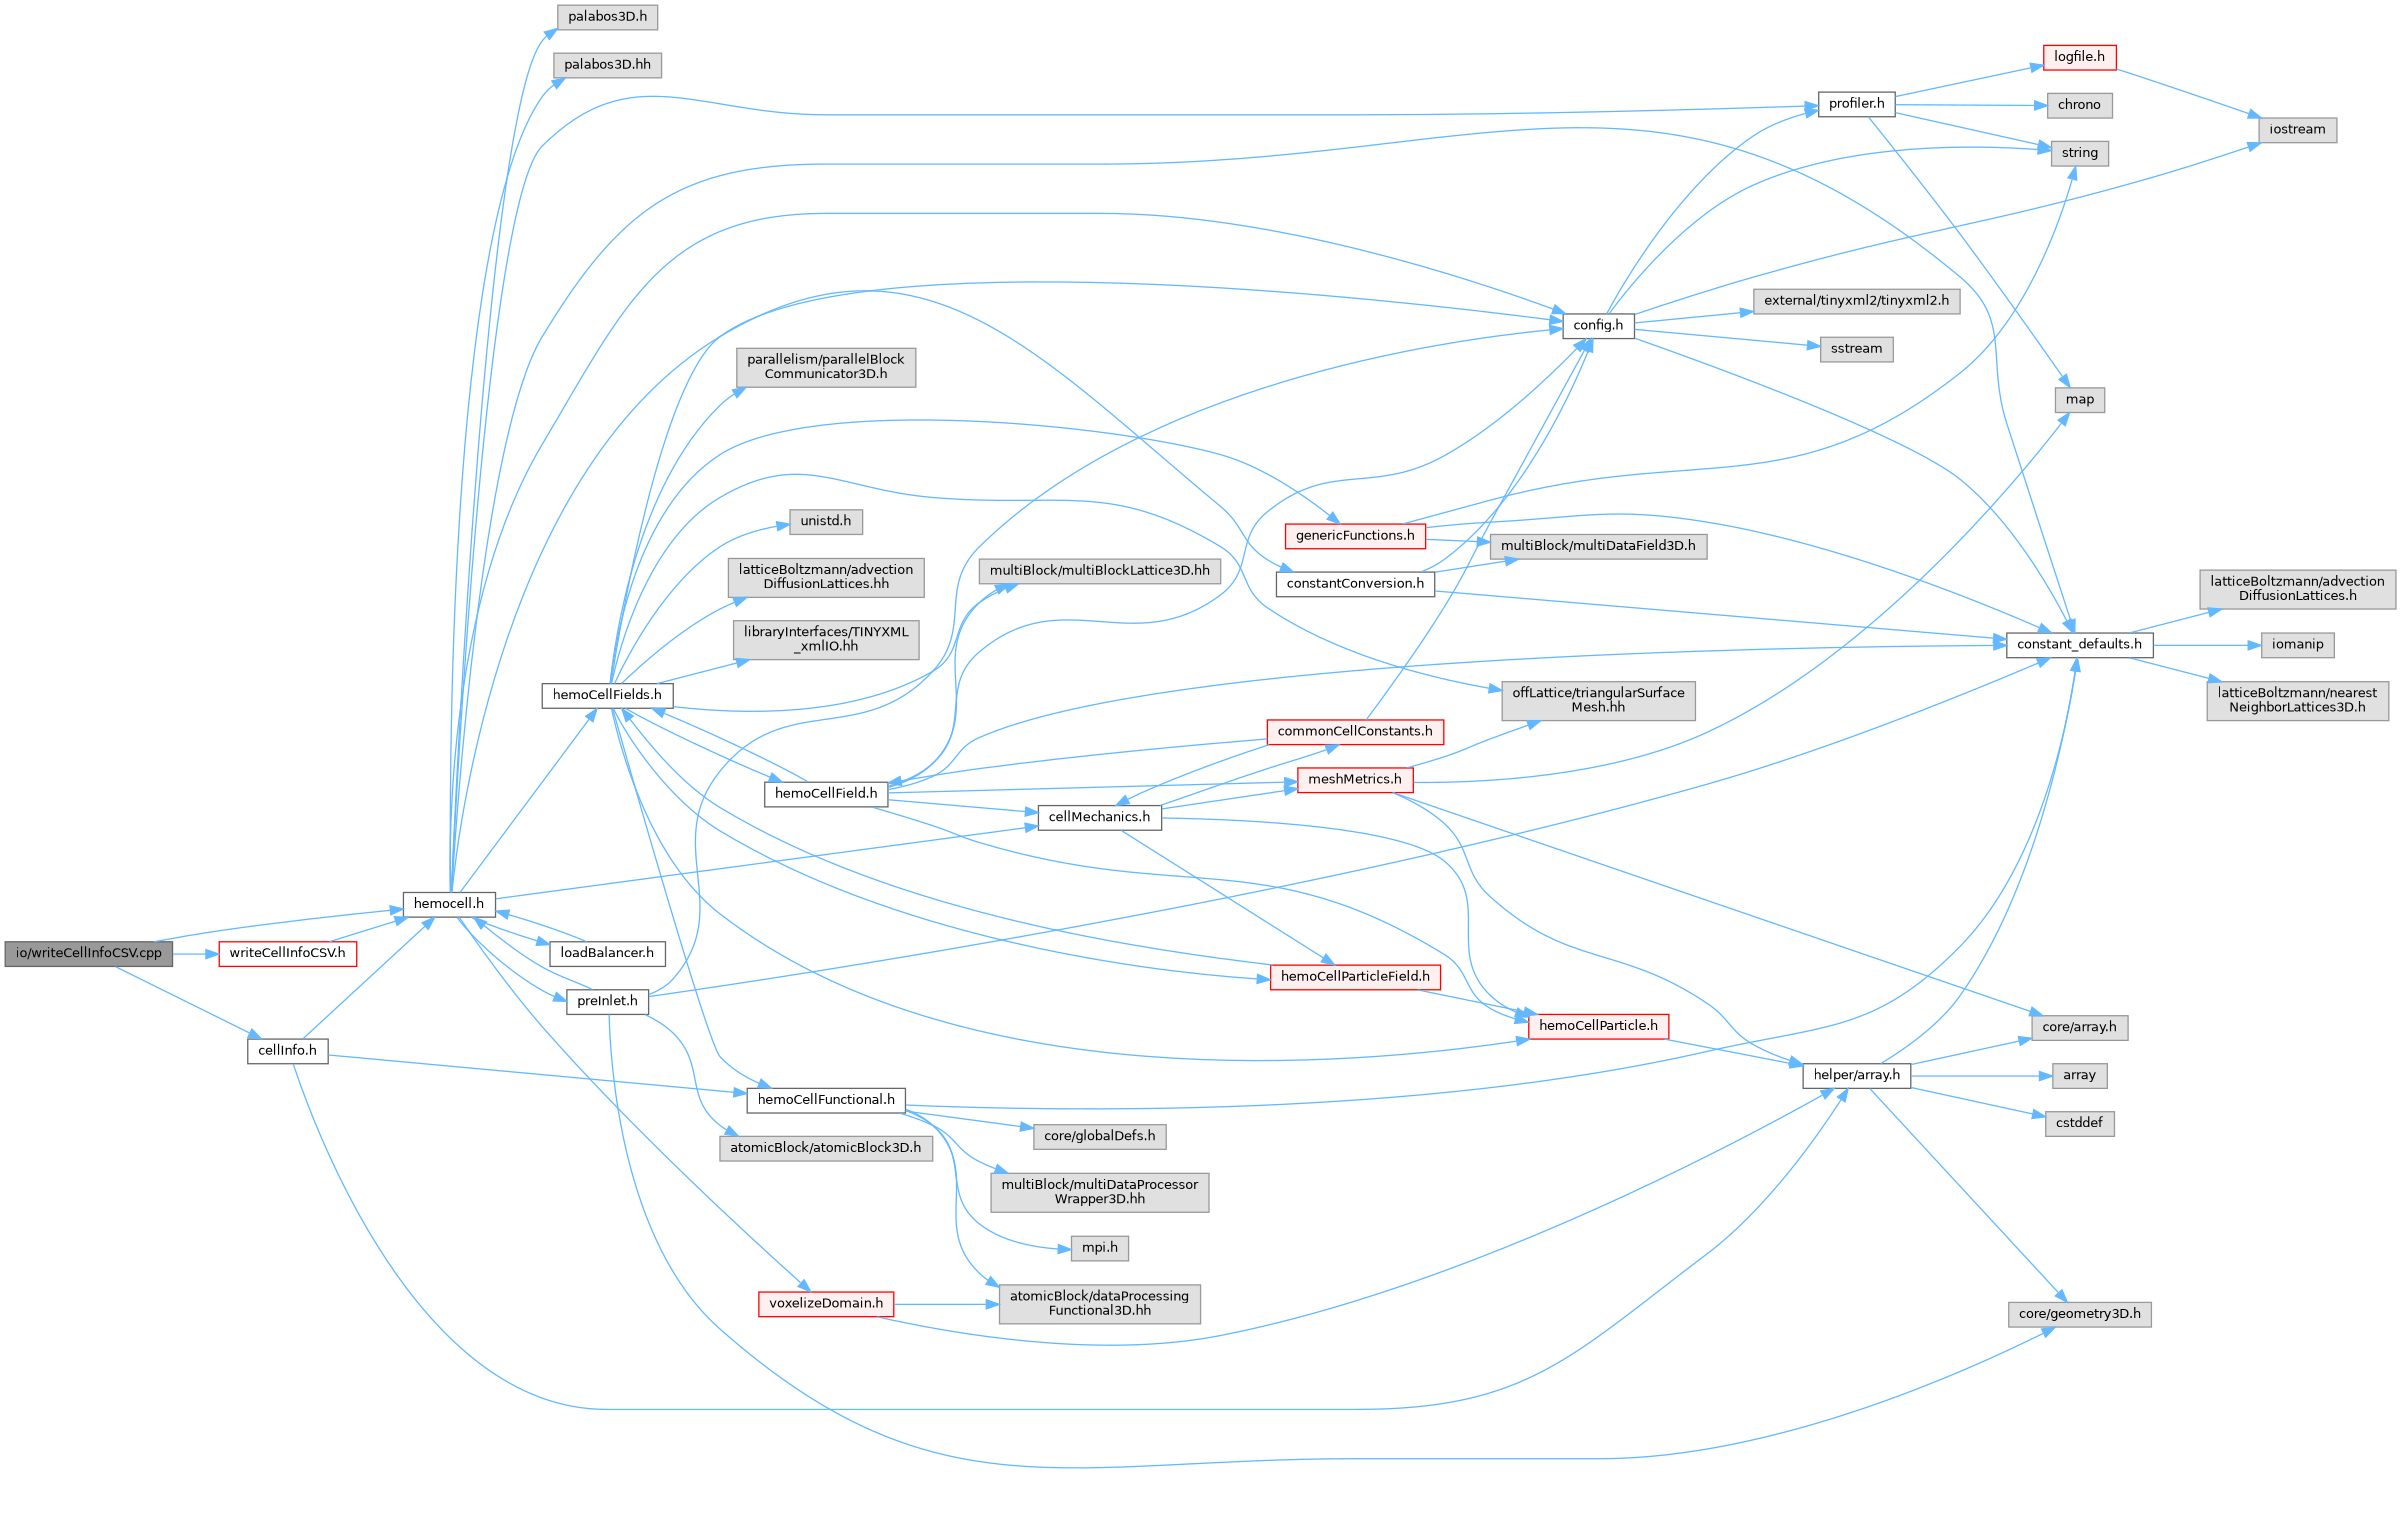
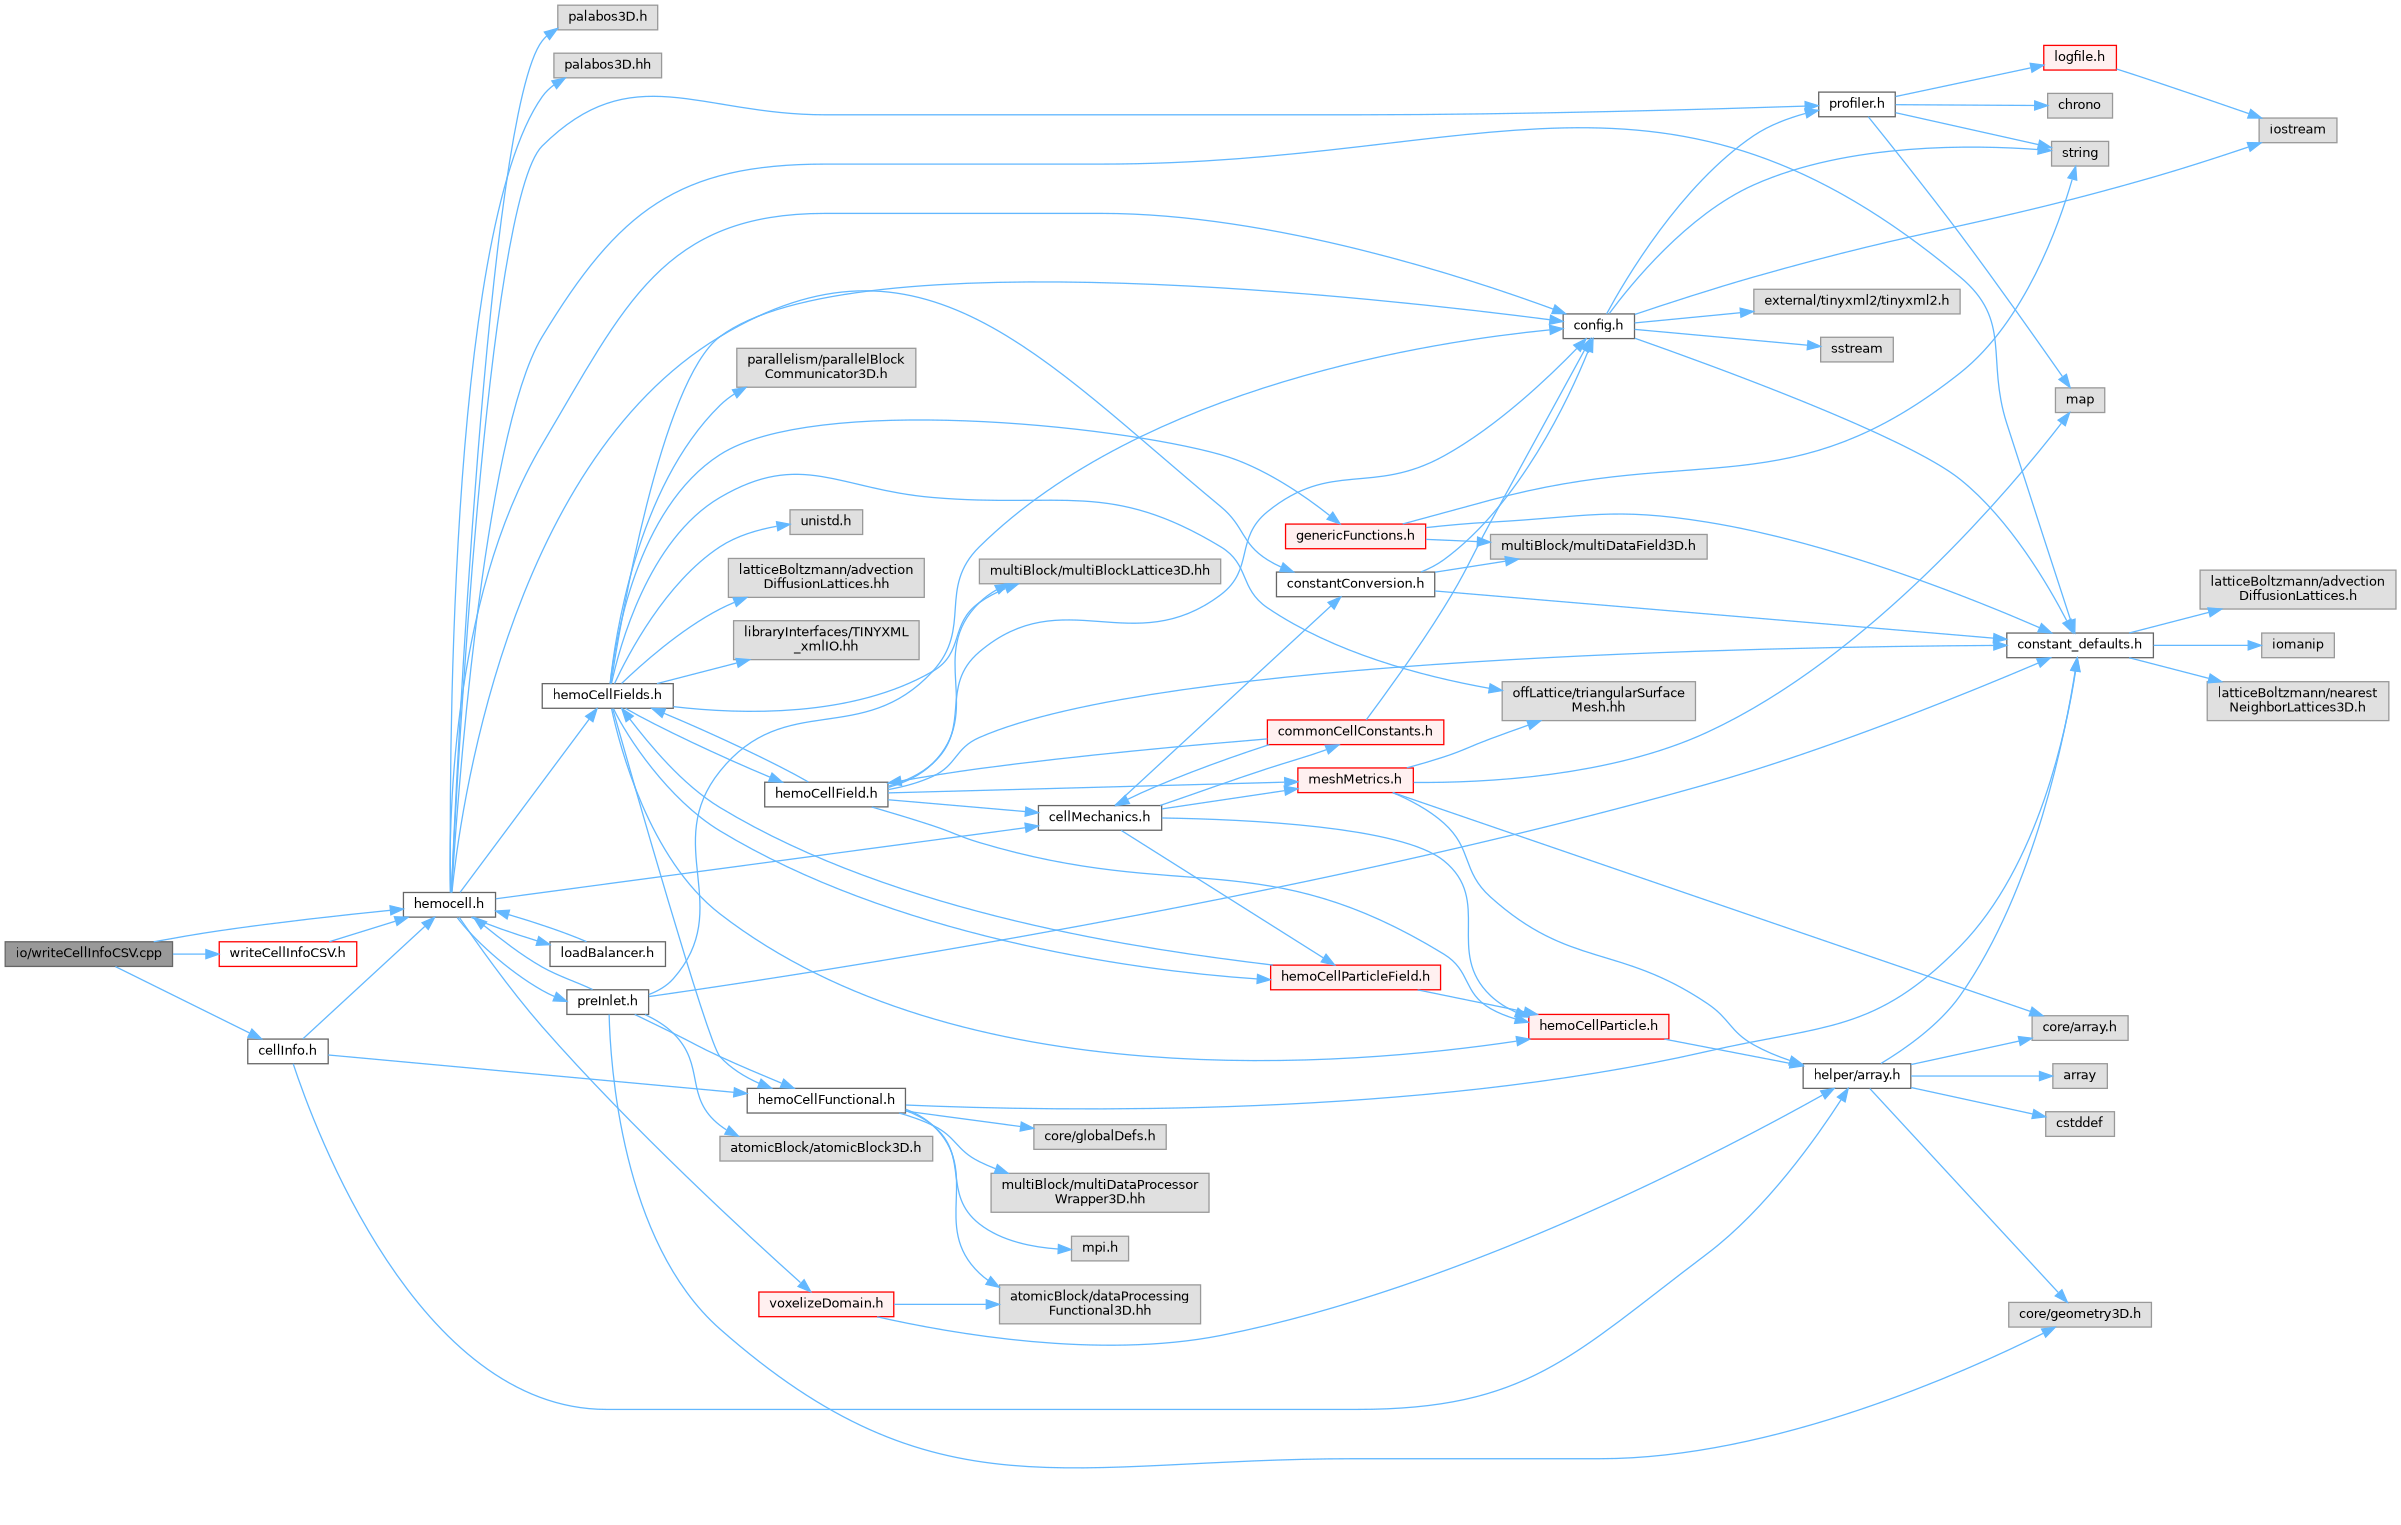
edge "cellMechanics.h" -> "constantConversion.h": added
edge "preInlet.h" -> "hemoCellFunctional.h": added
